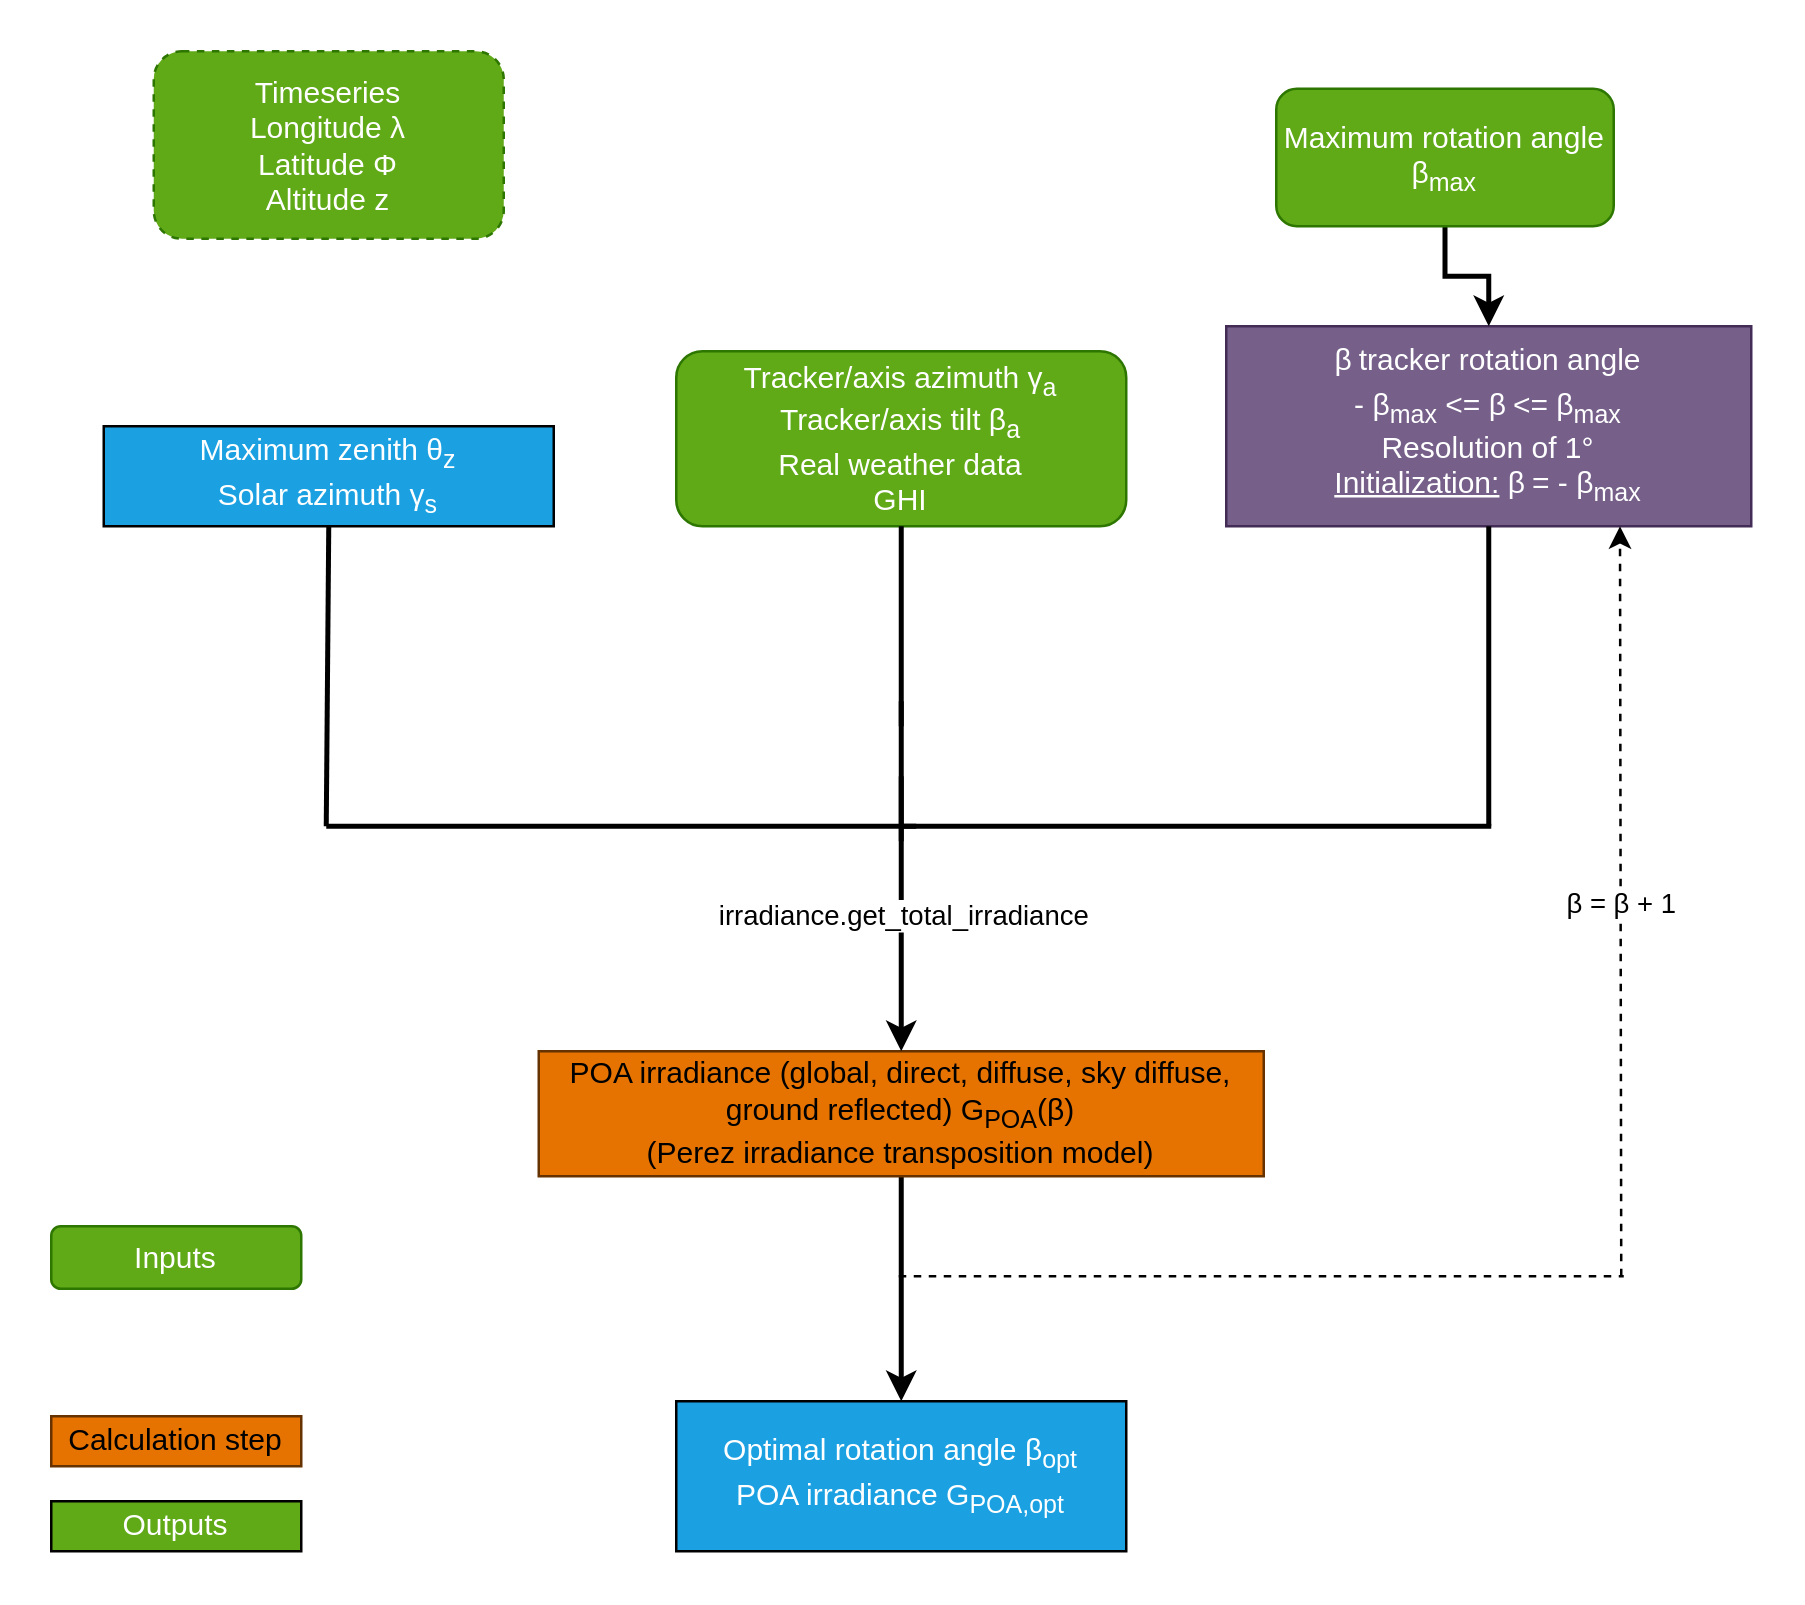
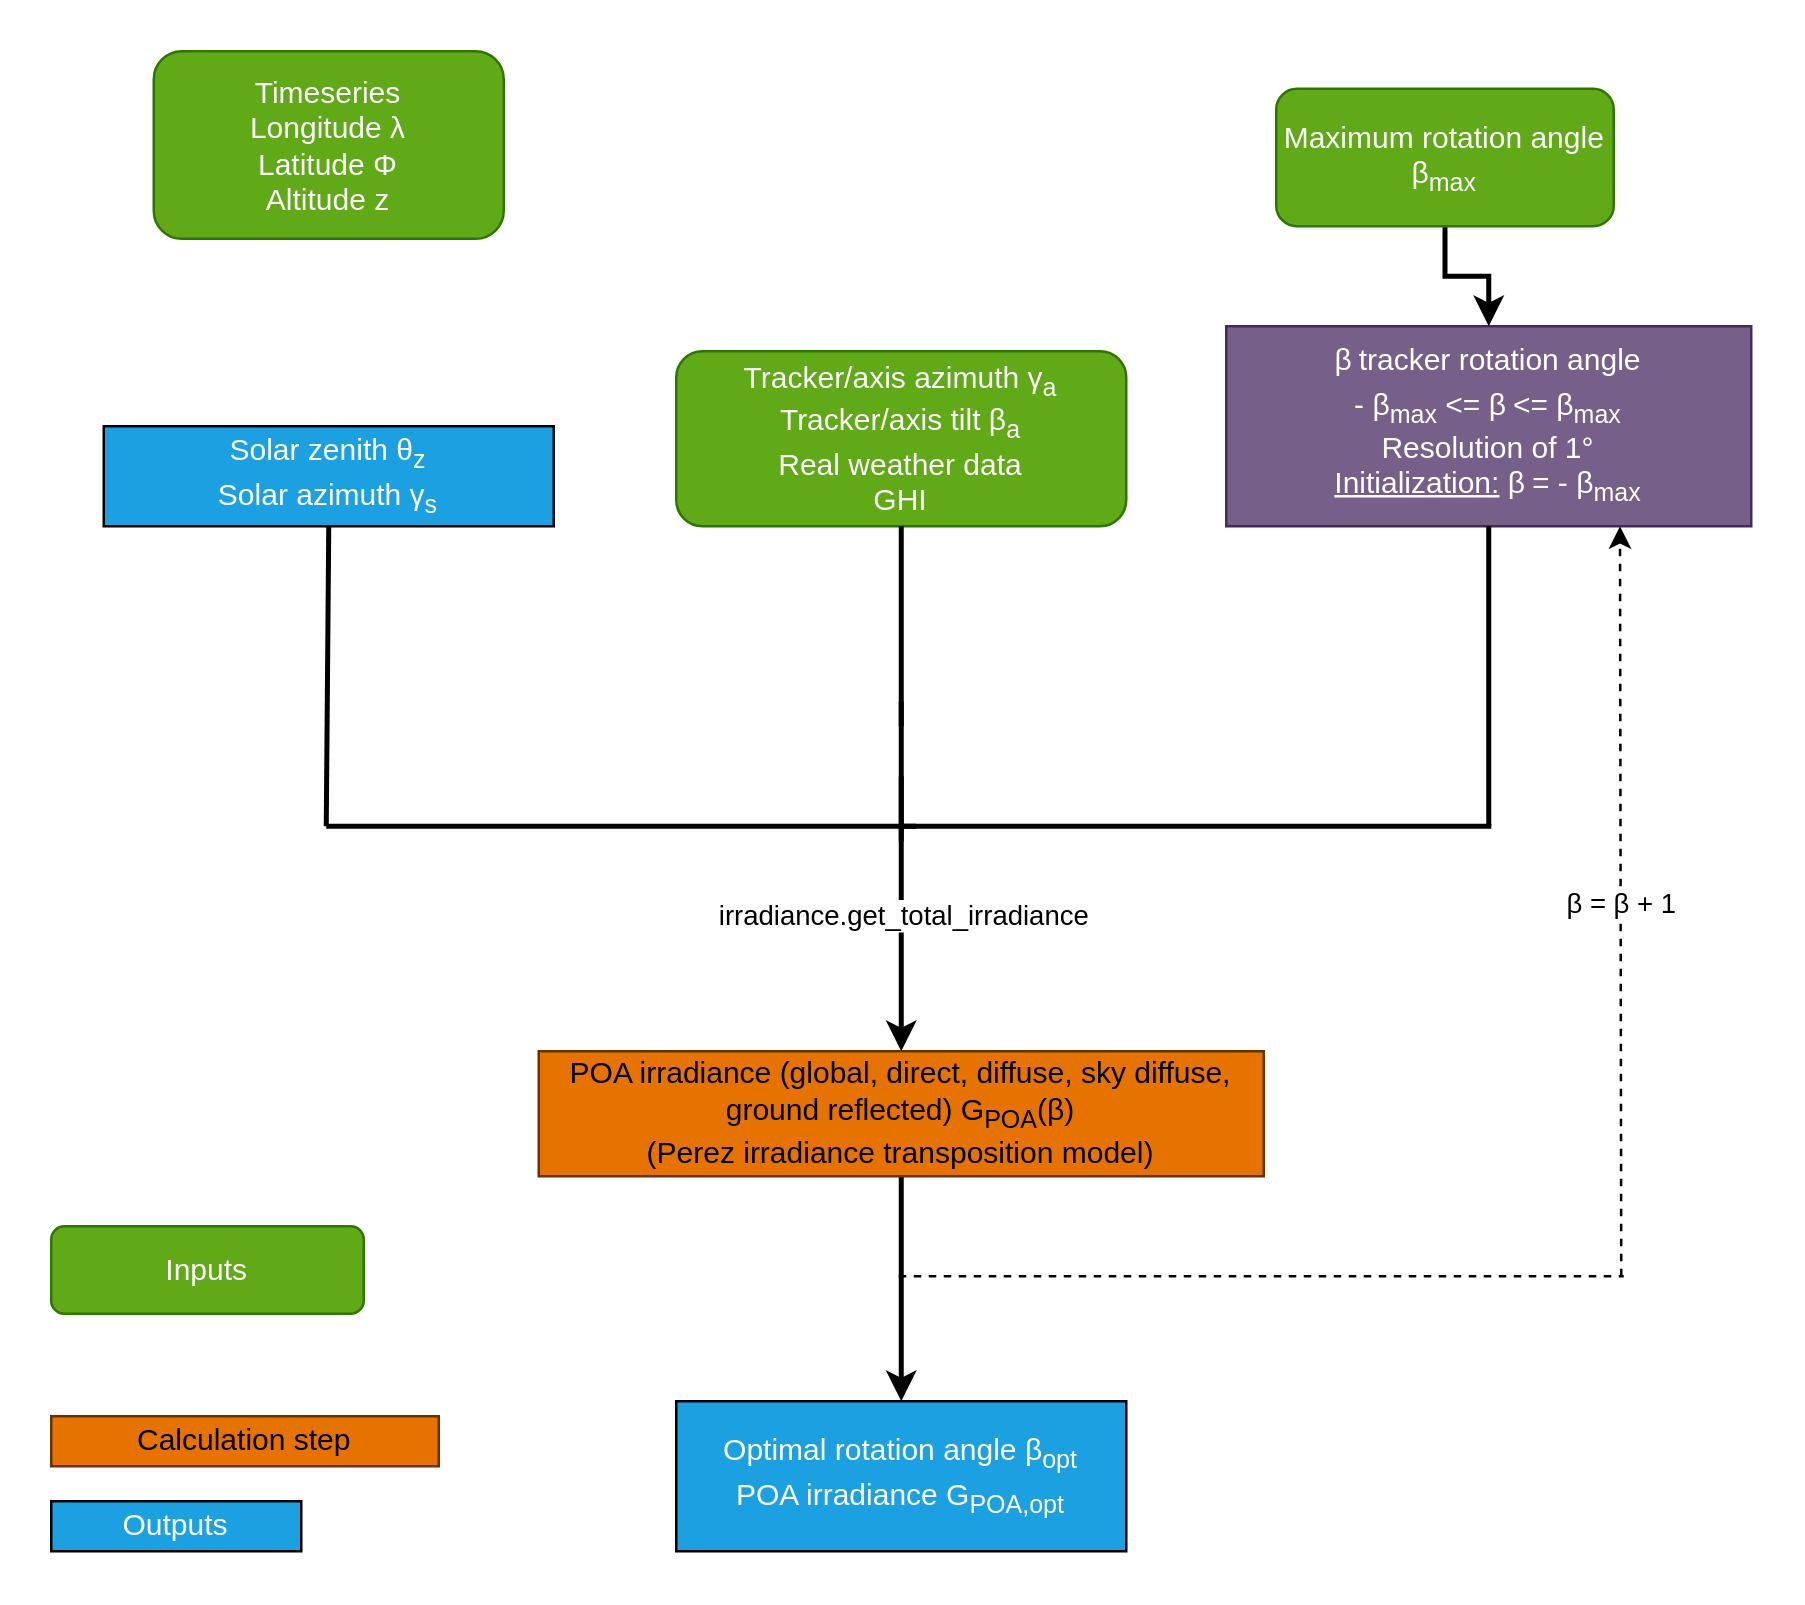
node "Timeseries Longitude λ Latitude Φ Altitude z": style dashed -> solid
node "Maximum zenith θz Solar azimuth γs": label "Maximum zenith θz Solar azimuth γs" -> "Solar zenith θz Solar azimuth γs"
node "Inputs": size 250x63 -> 313x88
node "Calculation step": size 250x50 -> 388x50
node "Outputs": fillcolor #60a917 -> #1ba1e2
